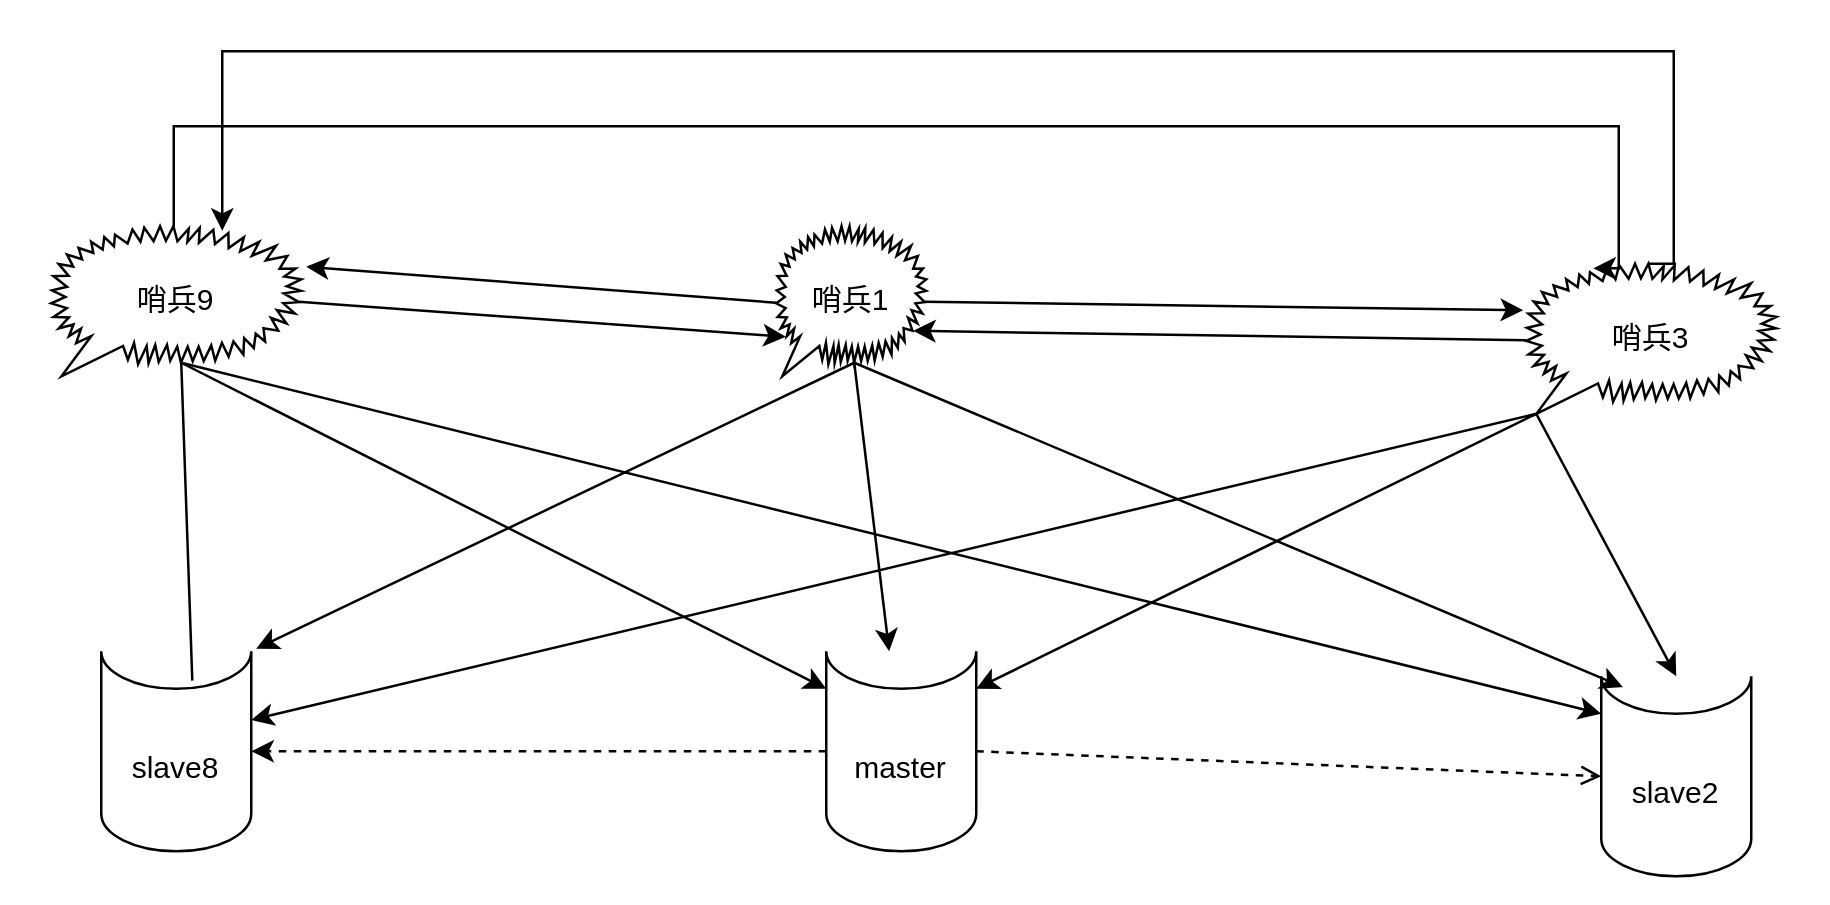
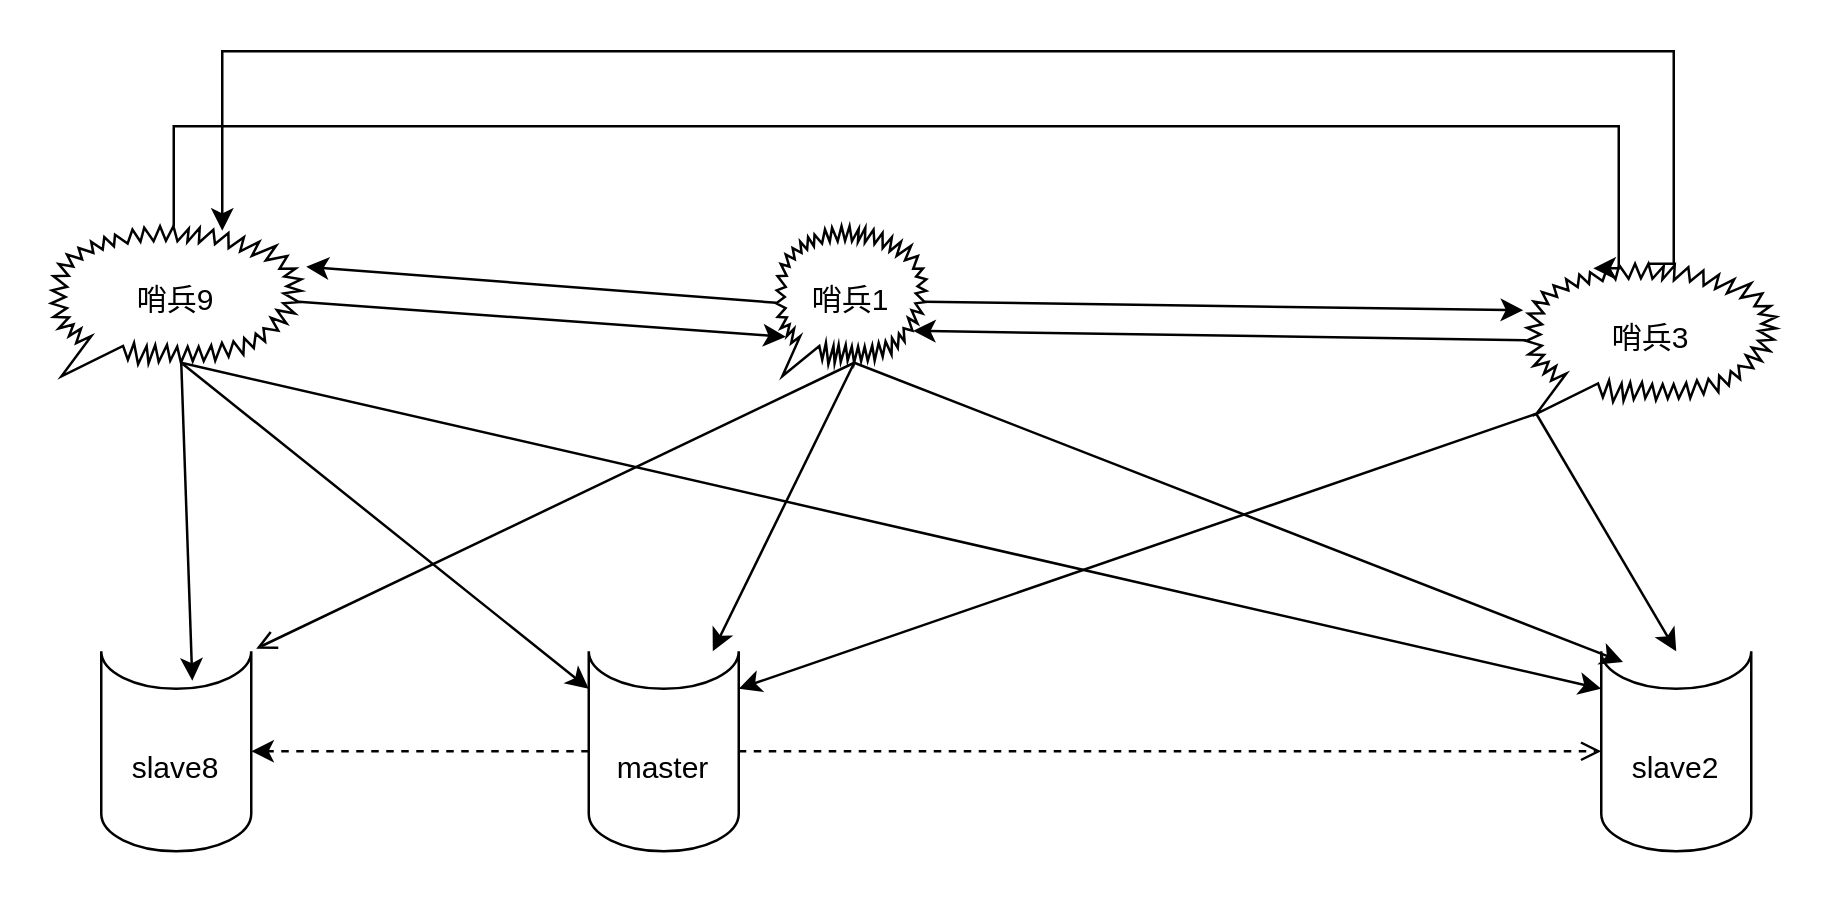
edge "哨兵3" -> "slave8": removed
edge "哨兵1" -> "slave8": arrowhead classic -> open
edge "哨兵9" -- "slave8": arrowhead none -> classic
node "master": moved (901, 751) -> (664, 751)
node "slave2": moved (1676, 776) -> (1676, 751)
